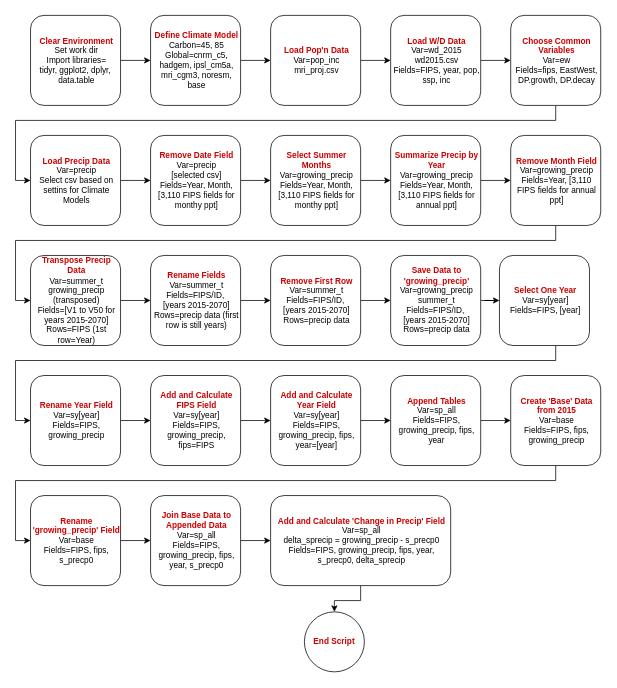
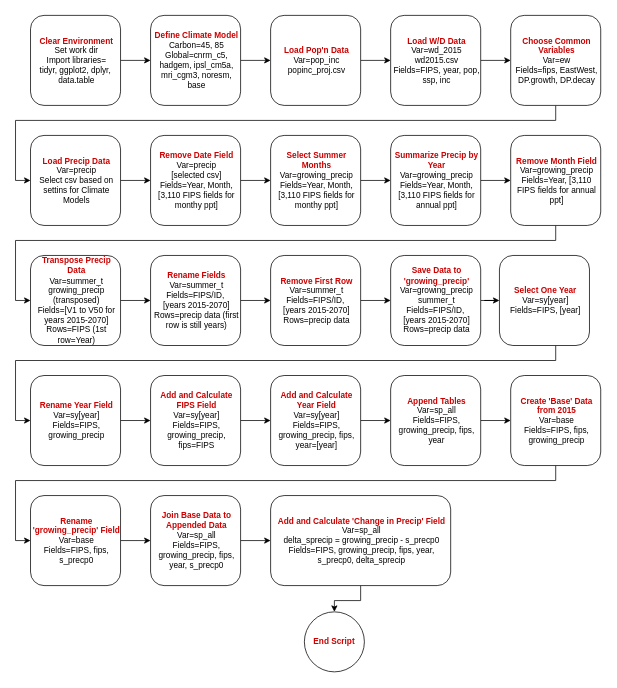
node "Load Pop'n Data Var=pop_inc mri_proj.csv": label "Load Pop'n Data Var=pop_inc mri_proj.csv" -> "Load Pop'n Data Var=pop_inc popinc_proj.csv"
